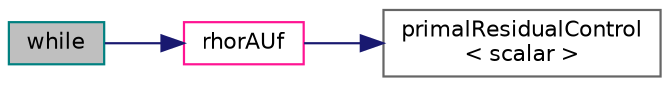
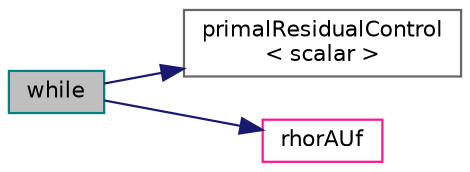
edge "rhorAUf" -> "primalResidualControl < scalar >": now "while" -> "primalResidualControl < scalar >"
